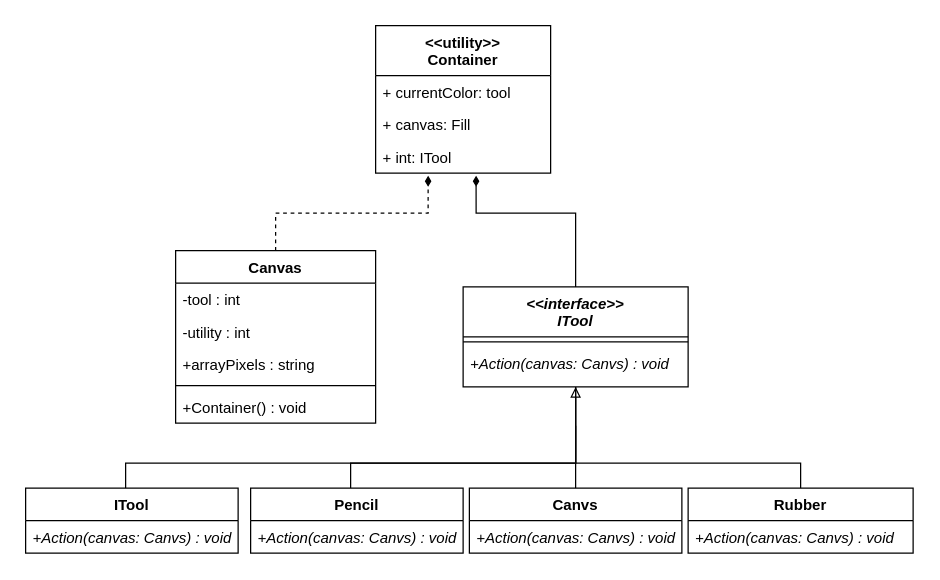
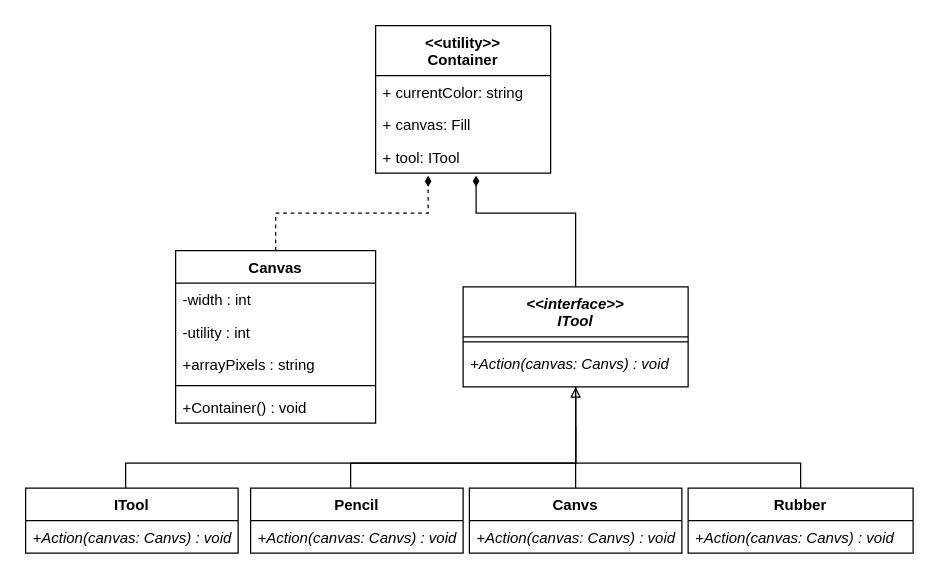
node "+ currentColor: tool": label "+ currentColor: tool" -> "+ currentColor: string"
node "+ int: ITool": label "+ int: ITool" -> "+ tool: ITool"
node "-tool : int": label "-tool : int" -> "-width : int"
